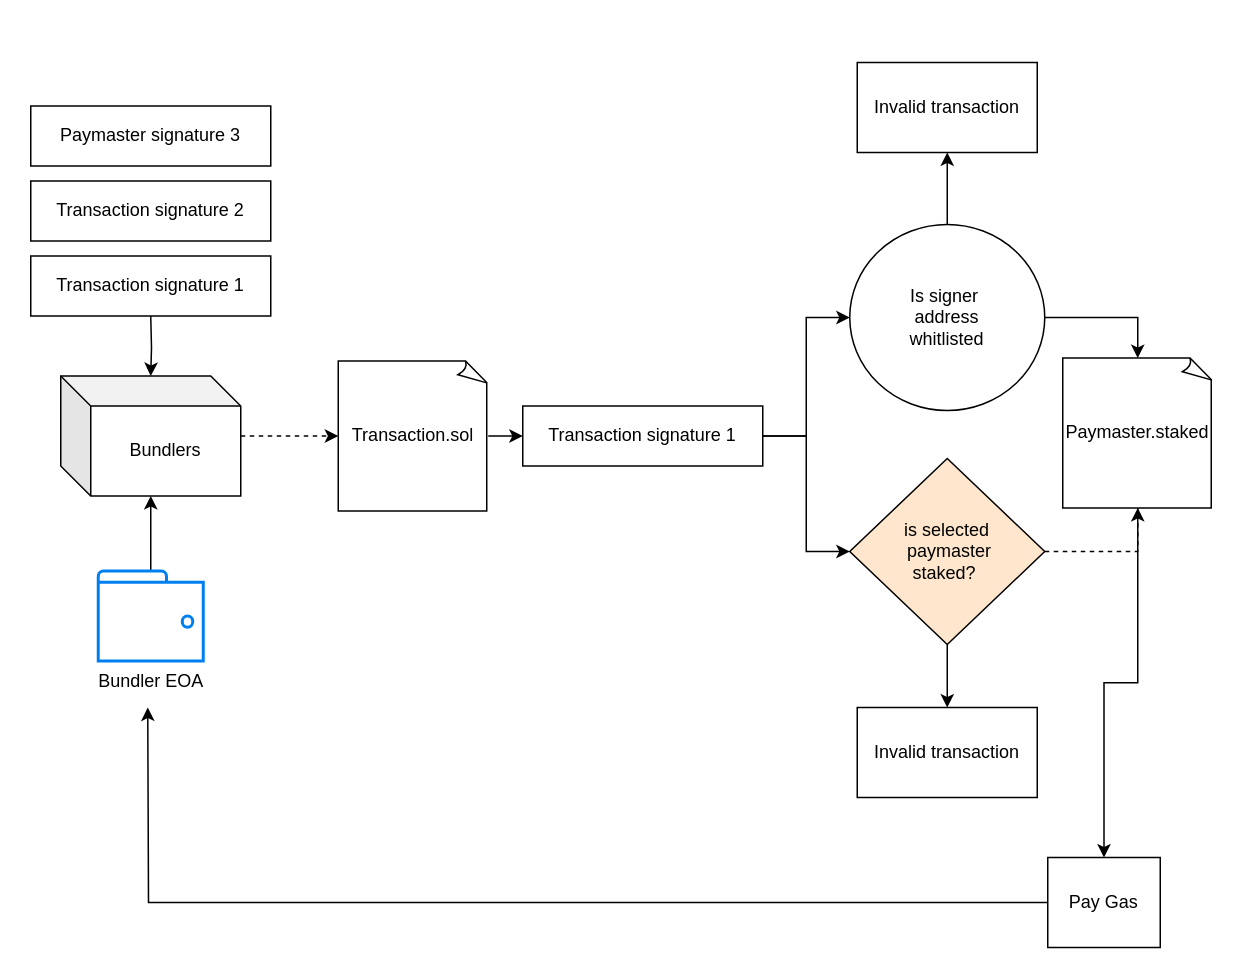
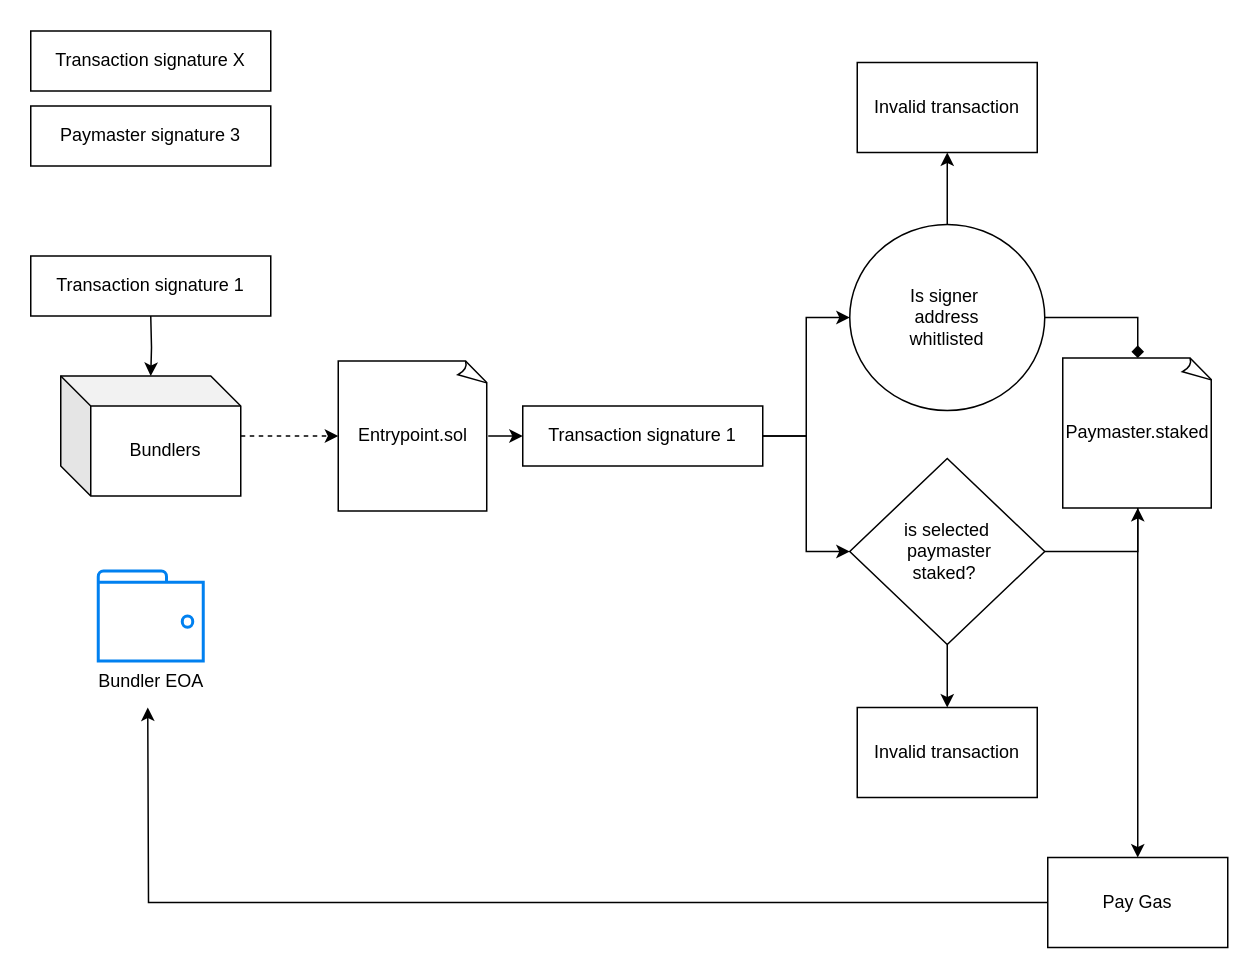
node "Transaction signature X": added
node "Transaction signature 2": removed
edge "Is signer address whitlisted" -> "Paymaster.staked": arrowhead classic -> diamond
node "Transaction.sol": label "Transaction.sol" -> "Entrypoint.sol"
edge "Bundler EOA" -> "Bundlers": removed
node "is selected paymaster staked?": fillcolor #ffe6cc -> #ffffff
edge "is selected paymaster staked?" -> "Paymaster.staked": style dashed -> solid
node "Pay Gas": size 113x90 -> 180x90
